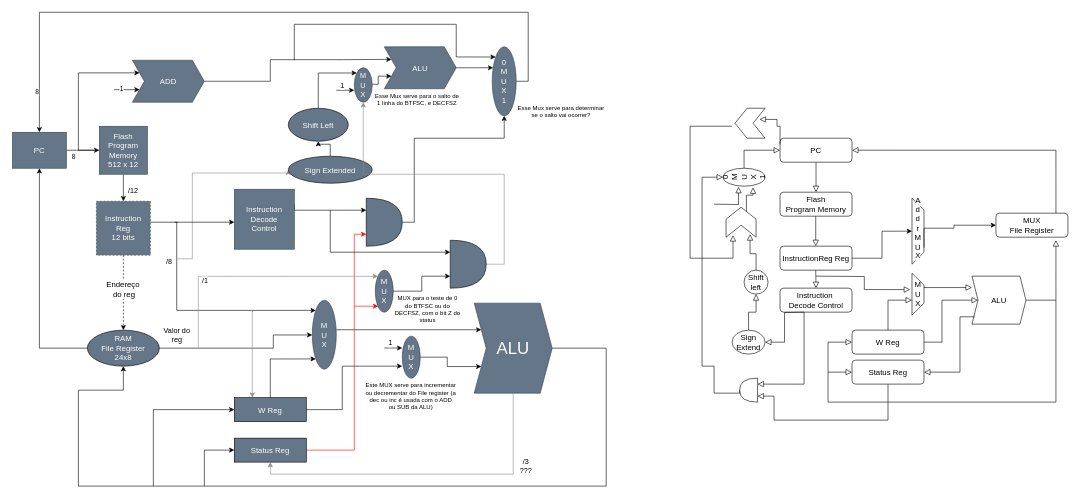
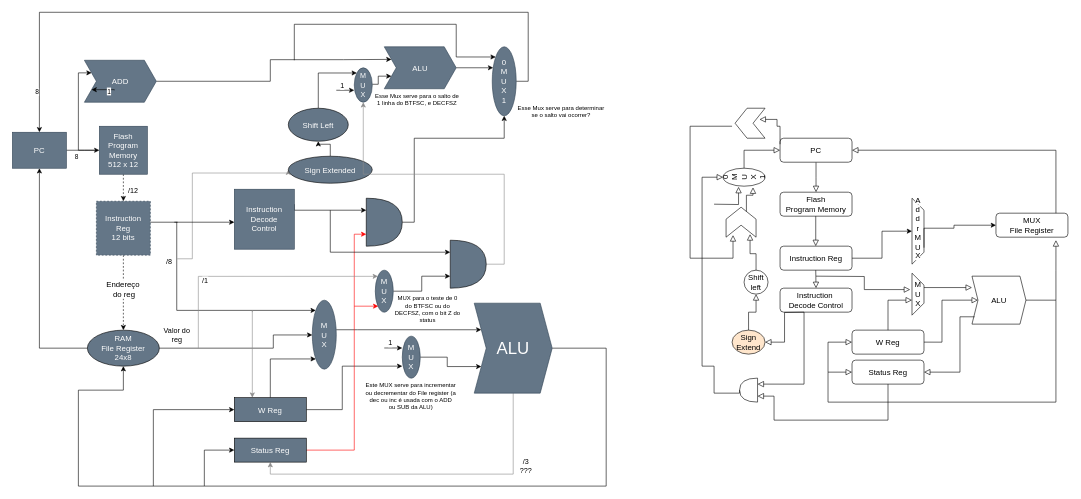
node "ADD": moved (168, 81) -> (120, 81)
edge "FlashProgramMemory 512 x 12" -> "InstructionReg 12 bits": style solid -> dashed
node "InstructionReg Reg": label "InstructionReg Reg" -> "Instruction Reg"
node "SignExtend": fillcolor #ffffff -> #ffe6cc
